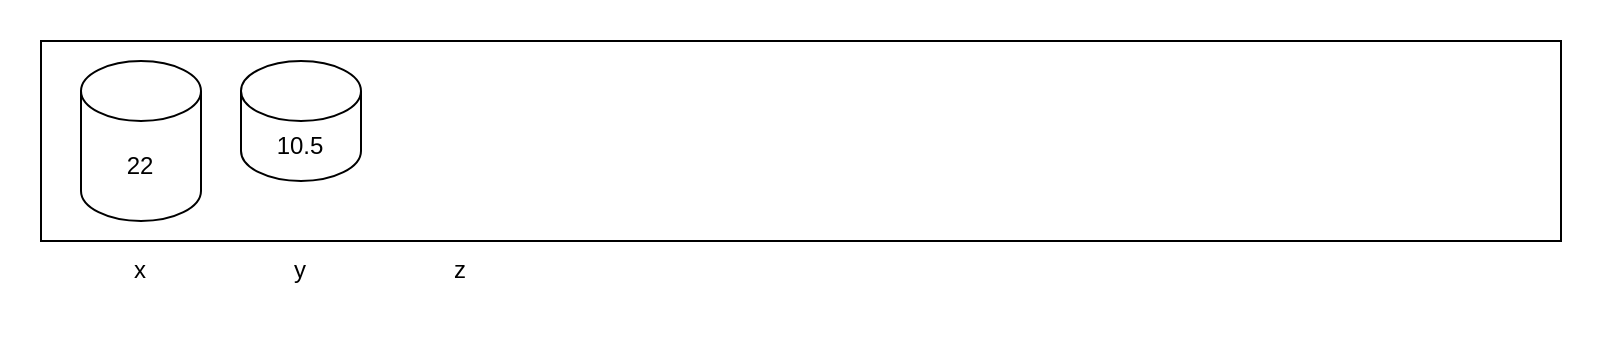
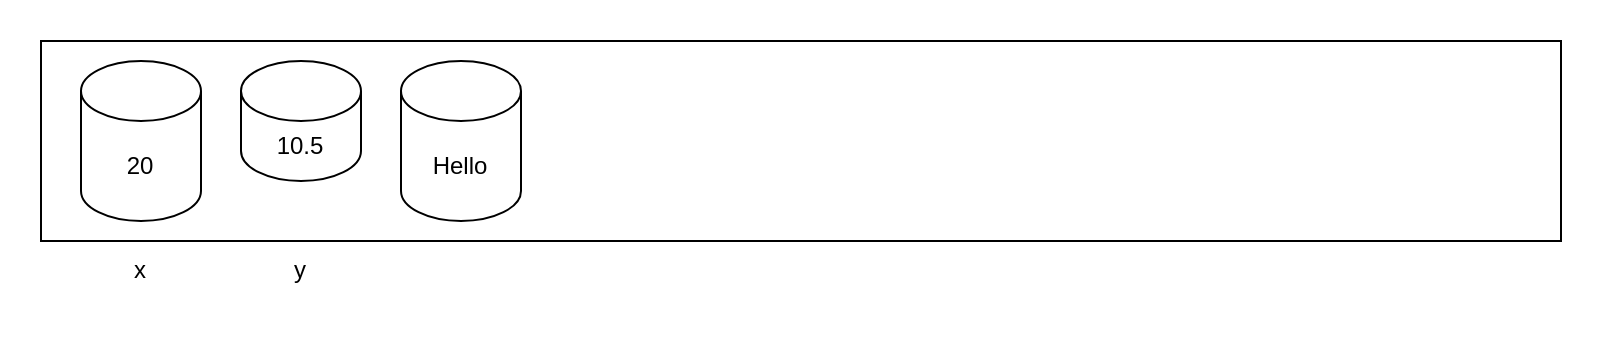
node "Hello": added
node "22": label "22" -> "20"
node "z": removed
